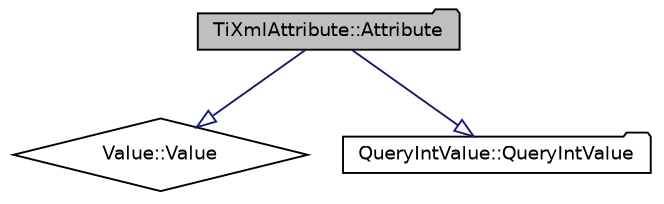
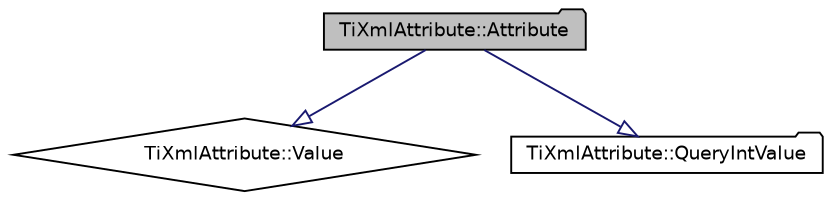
node "Value::Value": label "Value::Value" -> "TiXmlAttribute::Value"
node "QueryIntValue::QueryIntValue": label "QueryIntValue::QueryIntValue" -> "TiXmlAttribute::QueryIntValue"
